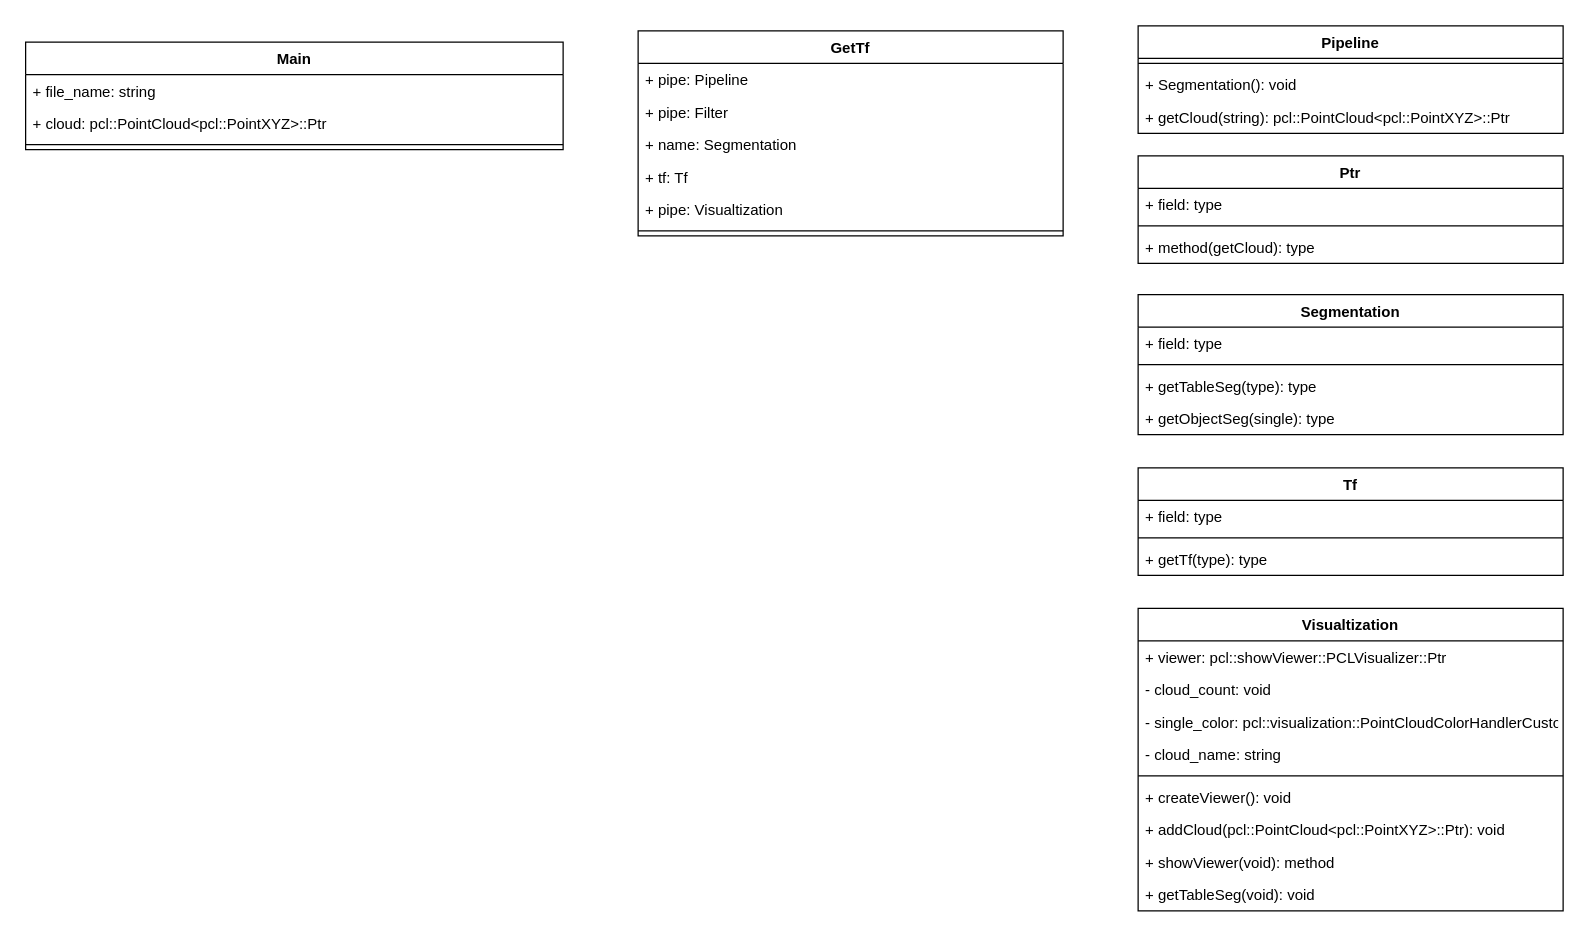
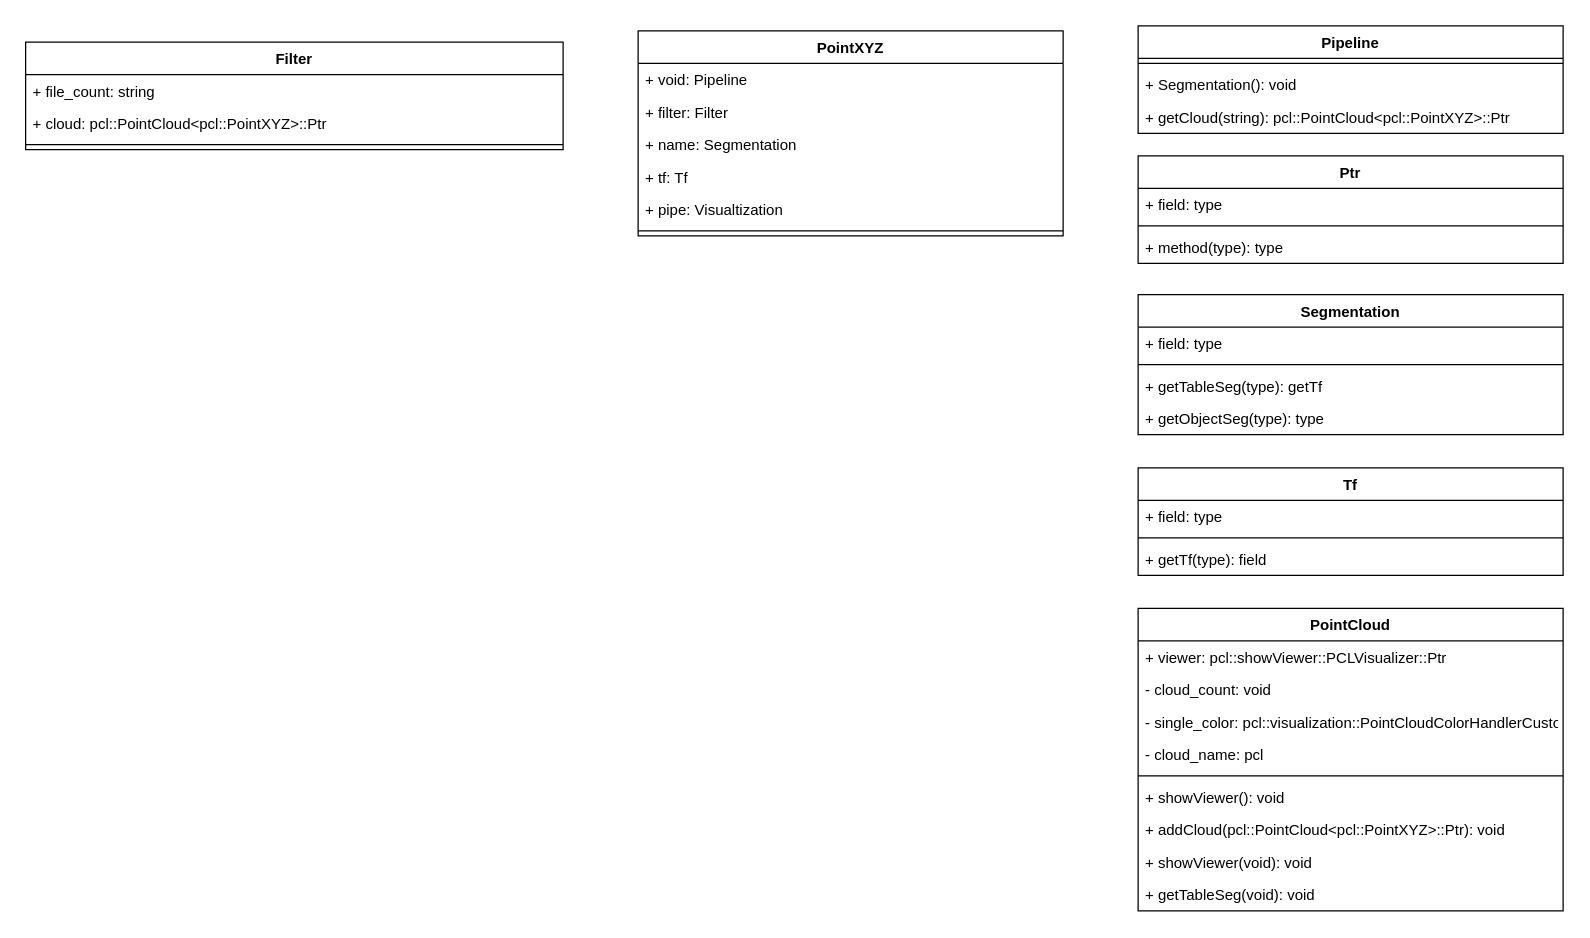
node "GetTf": label "GetTf" -> "PointXYZ"
node "Main": label "Main" -> "Filter"
node "+ pipe: Pipeline": label "+ pipe: Pipeline" -> "+ void: Pipeline"
node "+ file_name: string": label "+ file_name: string" -> "+ file_count: string"
node "+ pipe: Filter": label "+ pipe: Filter" -> "+ filter: Filter"
node "+ method(getCloud): type": label "+ method(getCloud): type" -> "+ method(type): type"
node "+ getTableSeg(type): type": label "+ getTableSeg(type): type" -> "+ getTableSeg(type): getTf"
node "+ getObjectSeg(single): type": label "+ getObjectSeg(single): type" -> "+ getObjectSeg(type): type"
node "+ getTf(type): type": label "+ getTf(type): type" -> "+ getTf(type): field"
node "Visualtization": label "Visualtization" -> "PointCloud"
node "- cloud_name: string": label "- cloud_name: string" -> "- cloud_name: pcl"
node "+ createViewer(): void": label "+ createViewer(): void" -> "+ showViewer(): void"
node "+ showViewer(void): method": label "+ showViewer(void): method" -> "+ showViewer(void): void"
